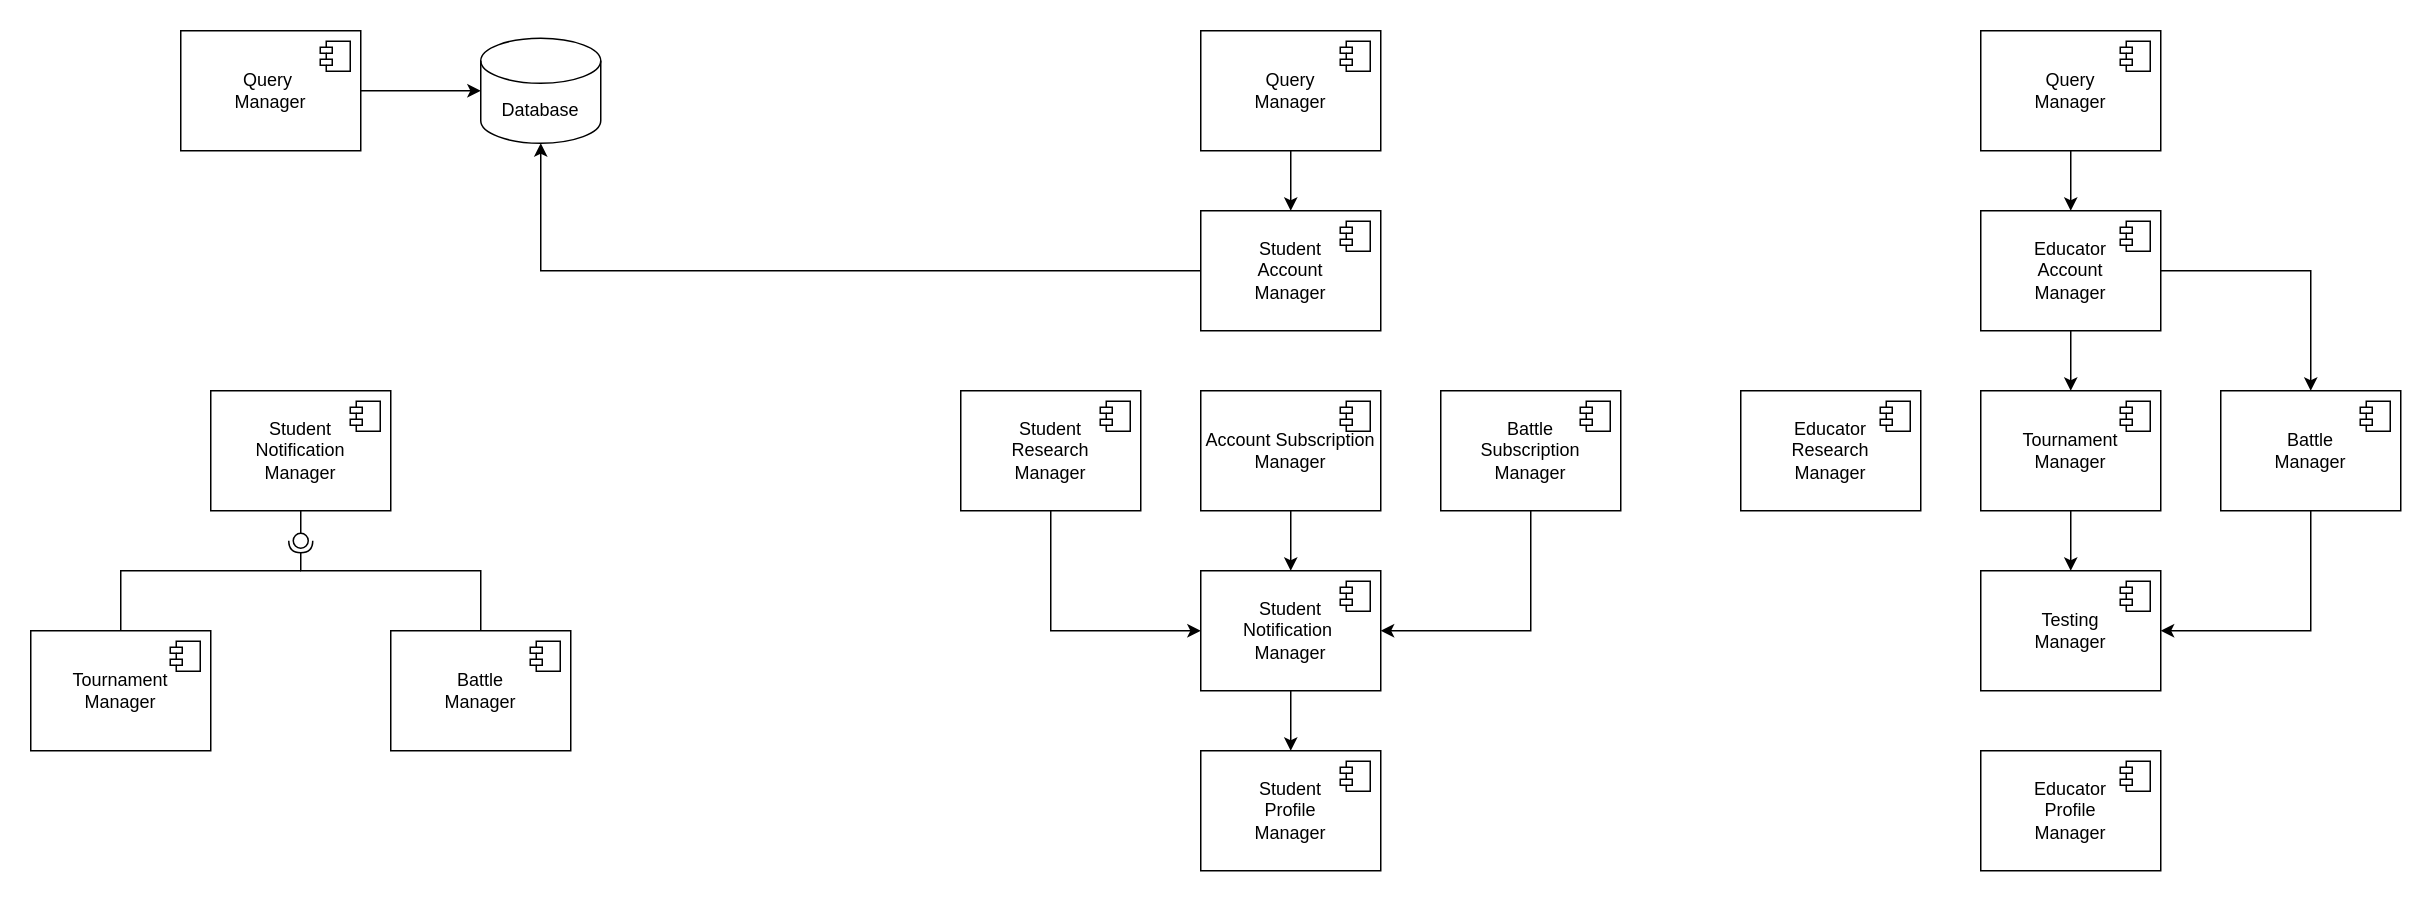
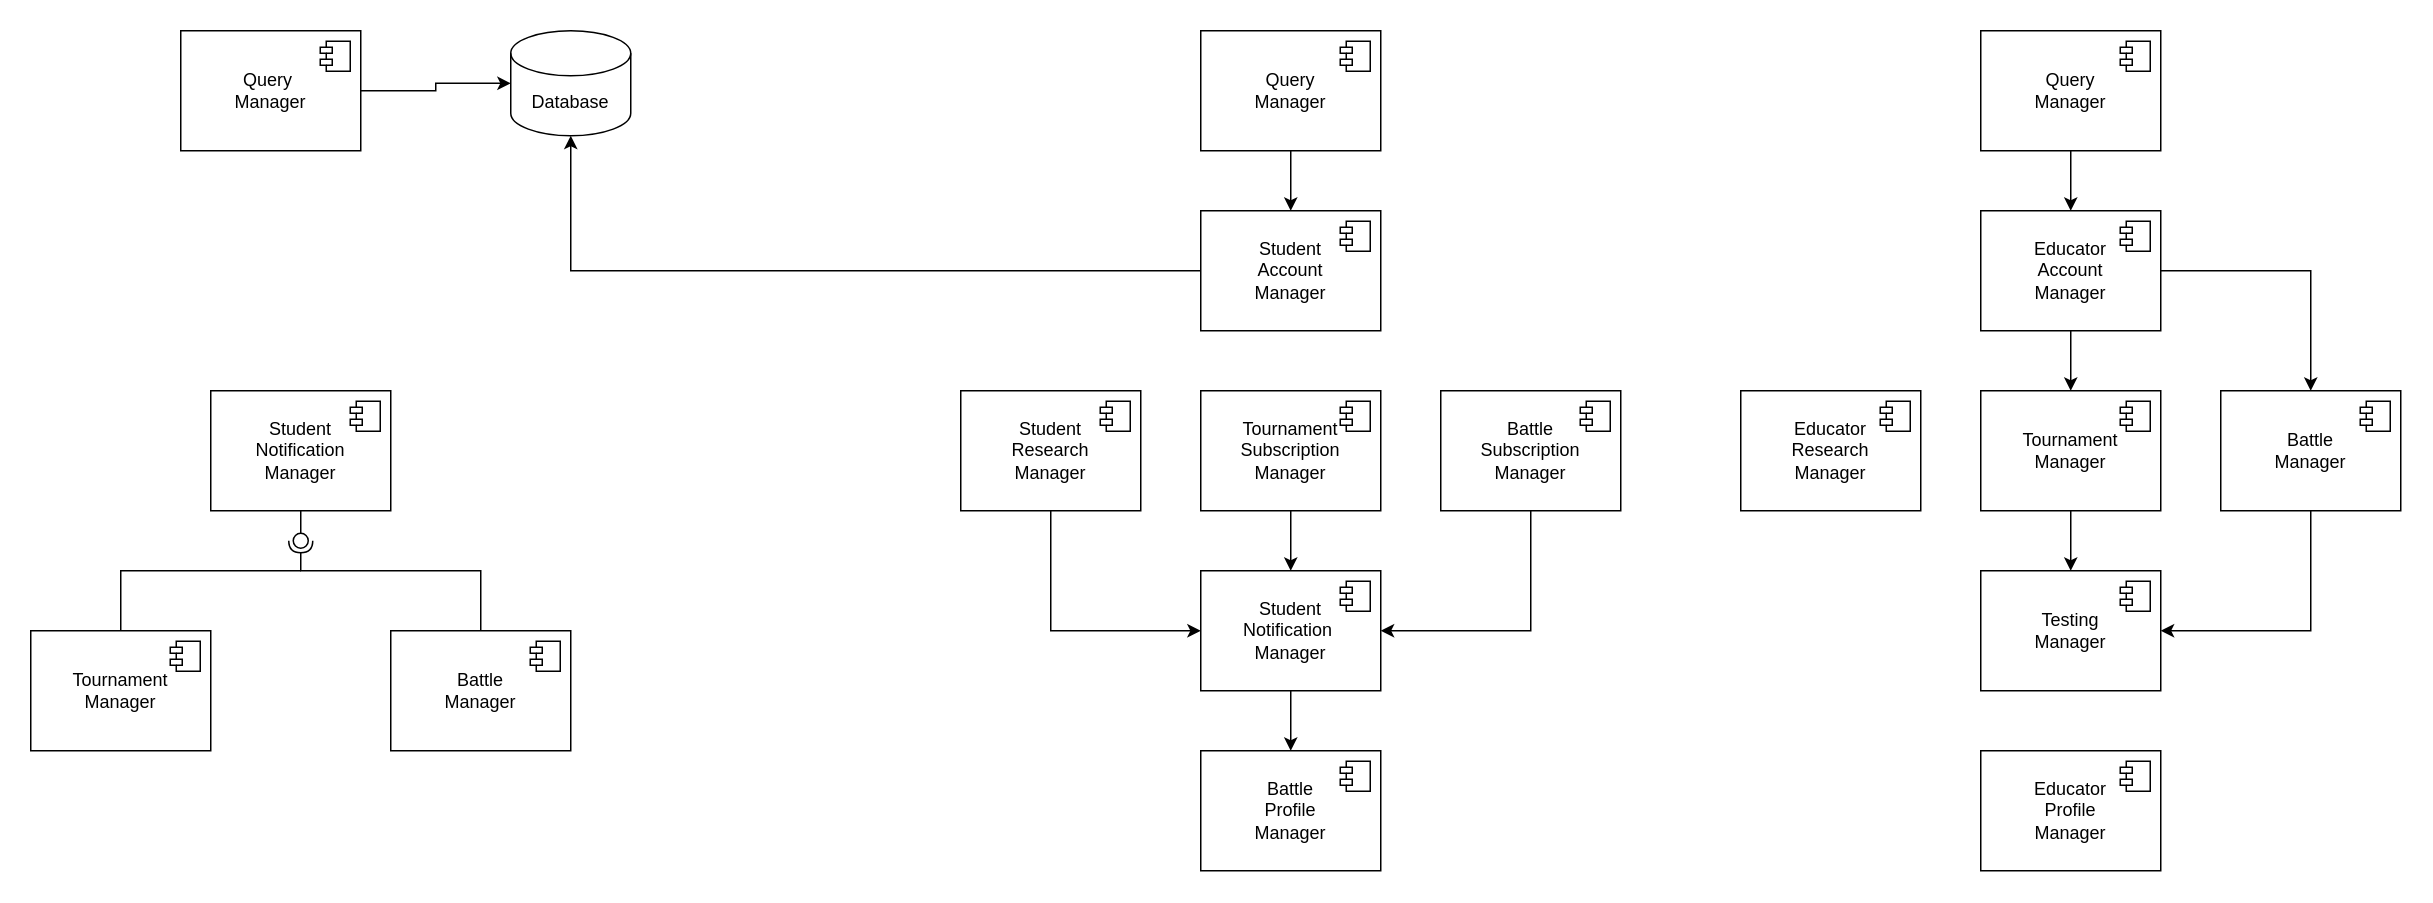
node "Database": moved (541, 91) -> (571, 83)
node "Account Subscription Manager": label "Account Subscription Manager" -> "Tournament Subscription Manager"
node "Student Profile Manager": label "Student Profile Manager" -> "Battle Profile Manager"
